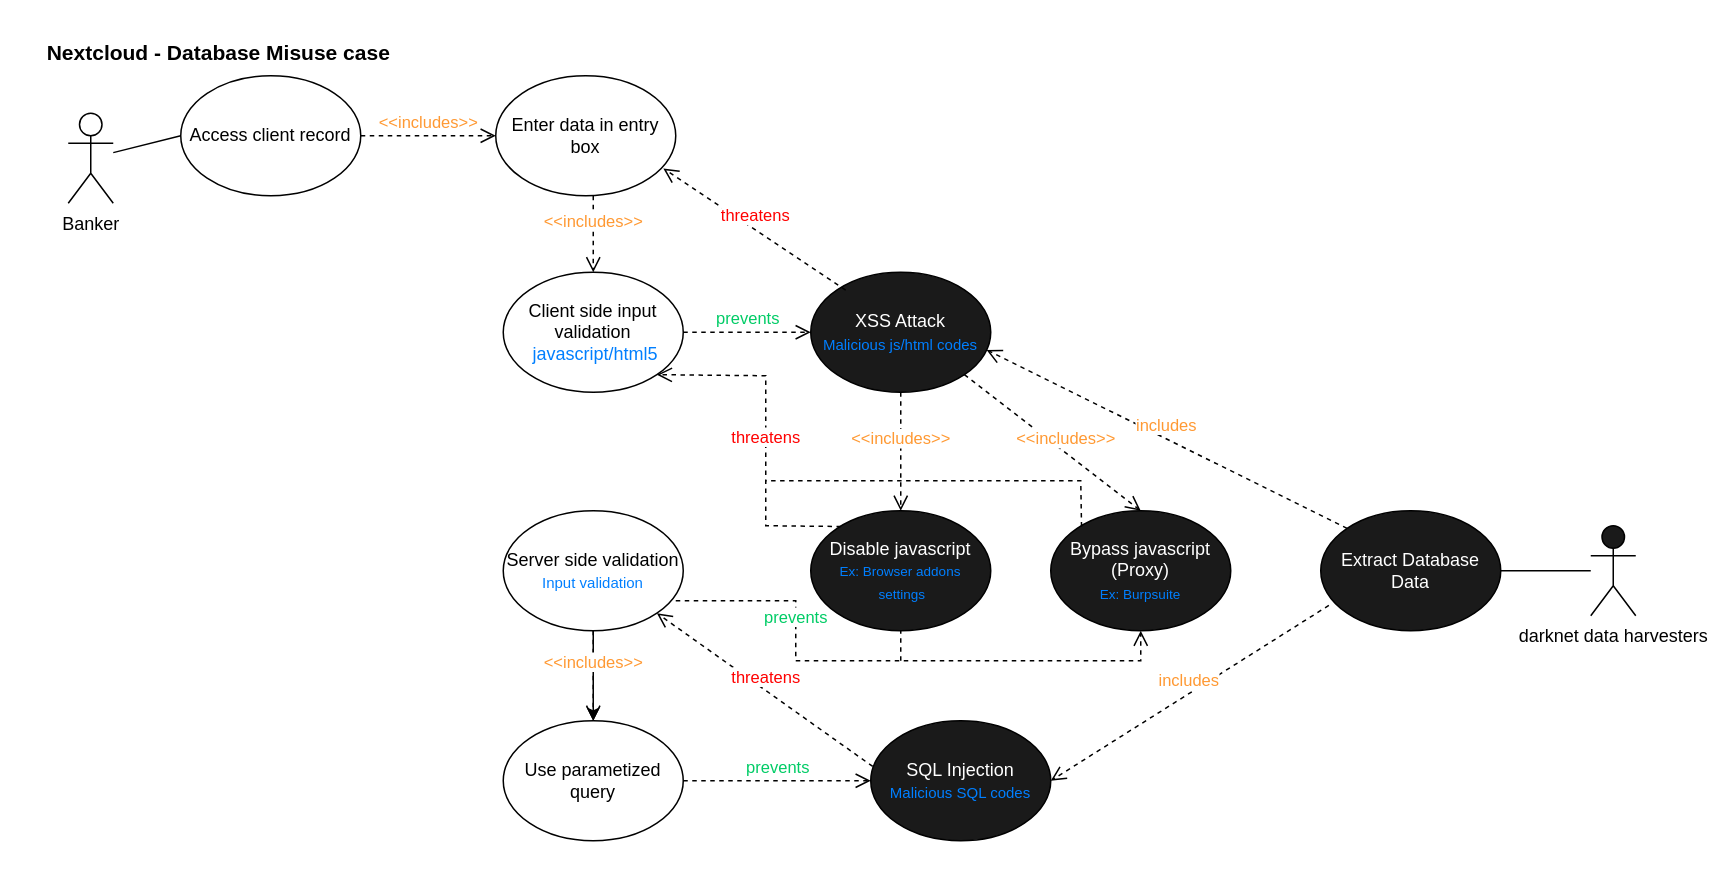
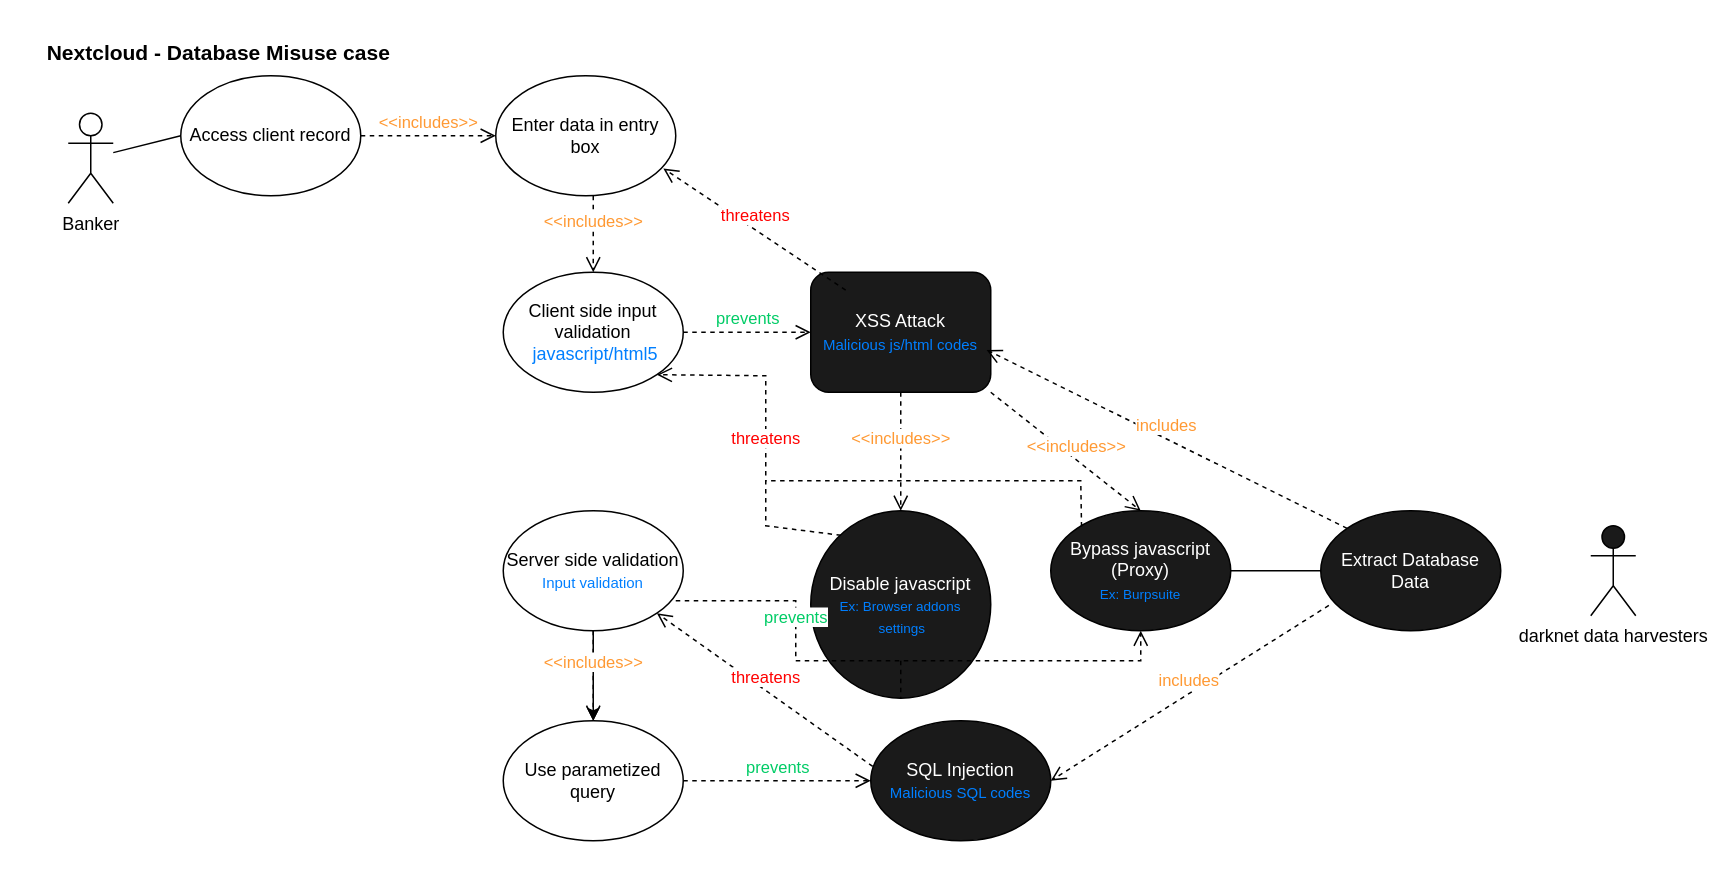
node "XSS Attack Malicious js/html codes": shape ellipse -> rounded rectangle
node "Disable javascript Ex: Browser addons settings": size 180x120 -> 180x188
edge "Extract Database Data" -- "darknet data harvesters": now "Extract Database Data" -- "Bypass javascript (Proxy) Ex: Burpsuite"
